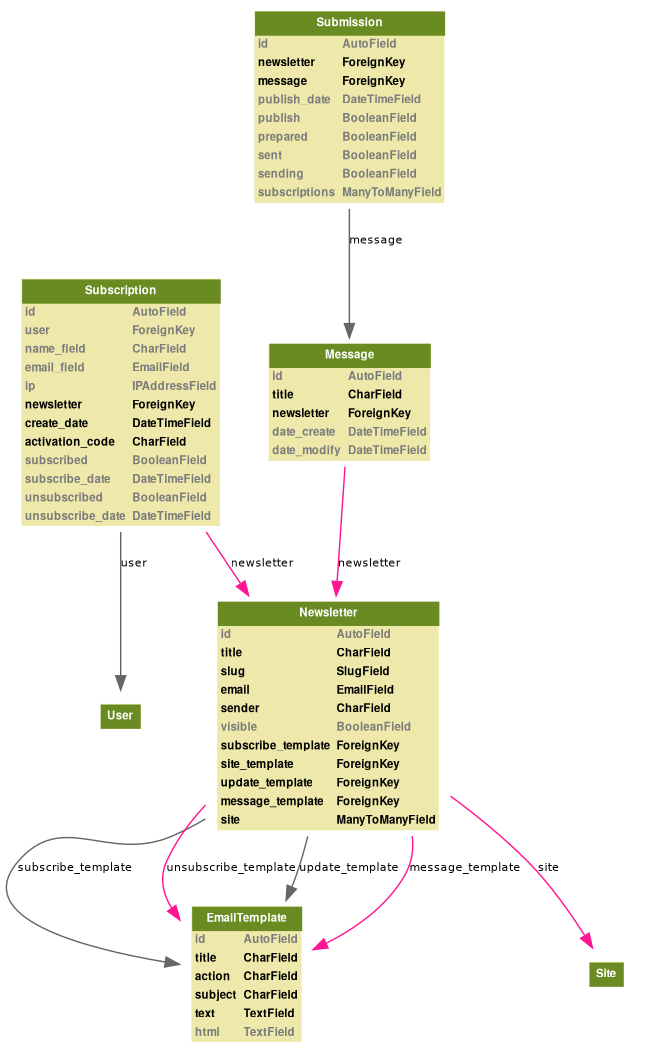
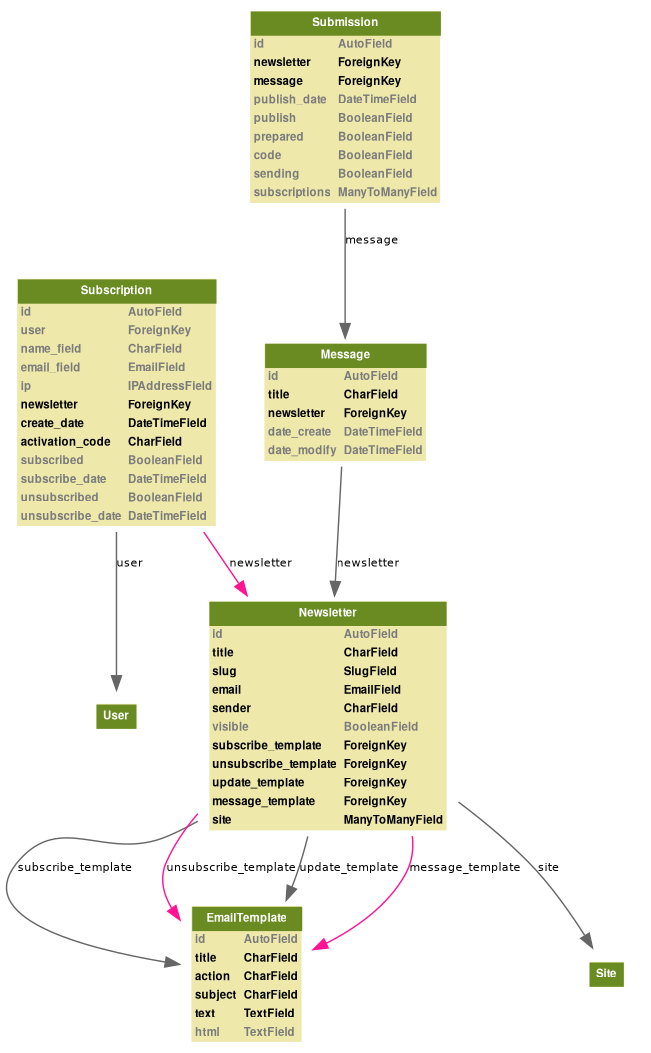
node "Submission": text "sent" -> "code"
edge "Message" -> "Newsletter": color deeppink -> gray40
node "Newsletter": text "site_template" -> "unsubscribe_template"
edge "Newsletter" -> "Site": color deeppink -> gray40
